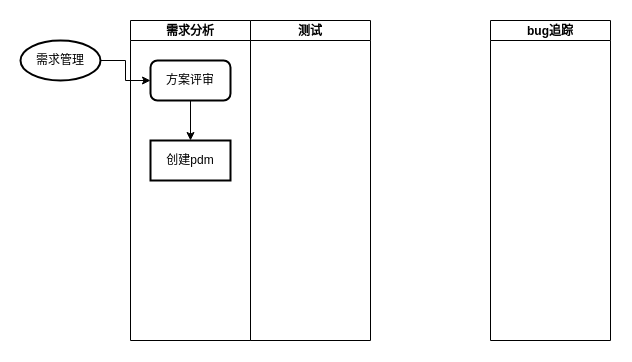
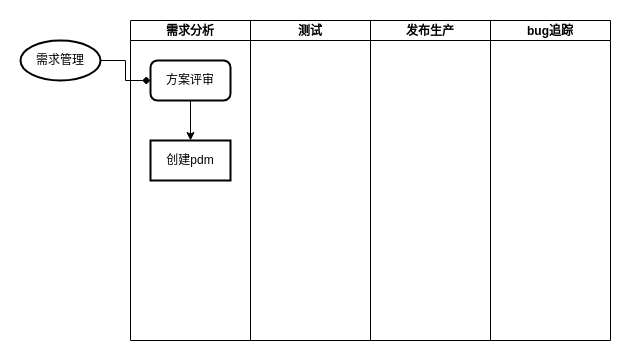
edge "需求管理" -> "方案评审": arrowhead classic -> diamond
node "发布生产": added
